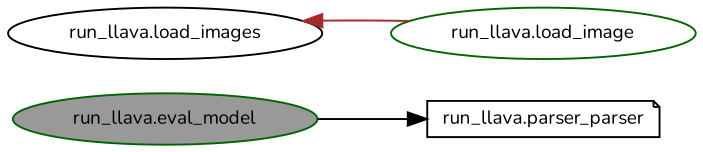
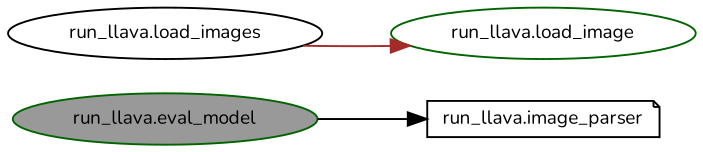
edge "run_llava.load_image" -> "run_llava.load_images": reversed
node "run_llava.parser_parser": label "run_llava.parser_parser" -> "run_llava.image_parser"
